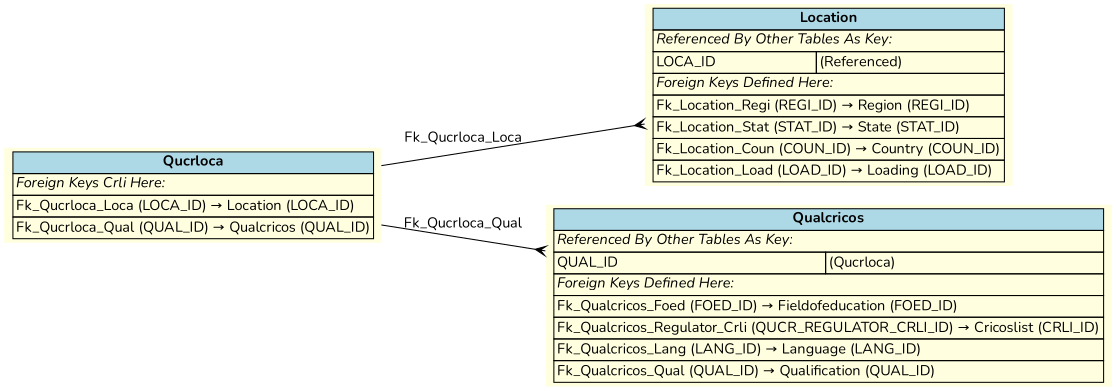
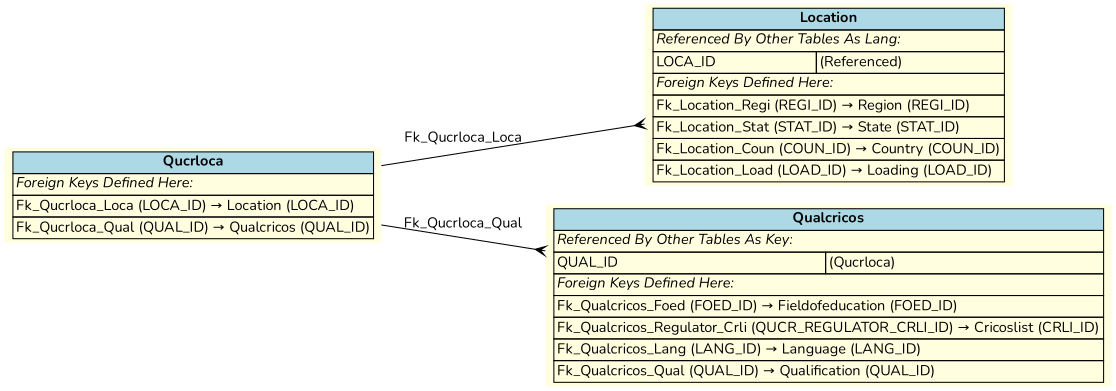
node "Location": text "Referenced By Other Tables As Key:" -> "Referenced By Other Tables As Lang:"
node "Qucrloca": text "Foreign Keys Crli Here:" -> "Foreign Keys Defined Here:"
